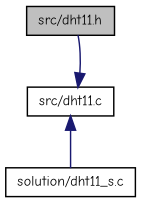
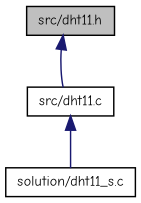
edge "src/dht11.h" -> "src/dht11.c": reversed
